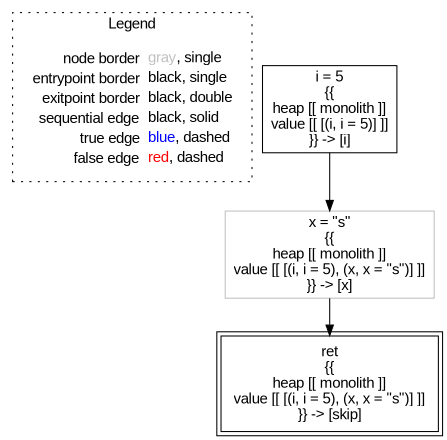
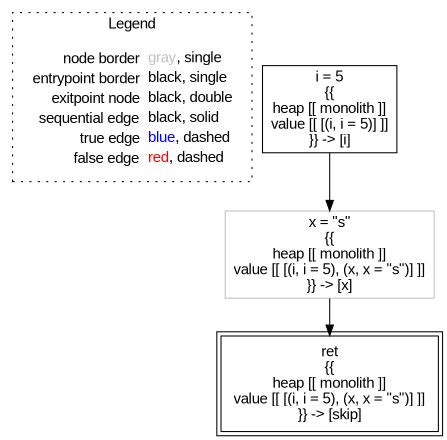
node "node border": text "exitpoint border" -> "exitpoint node"
